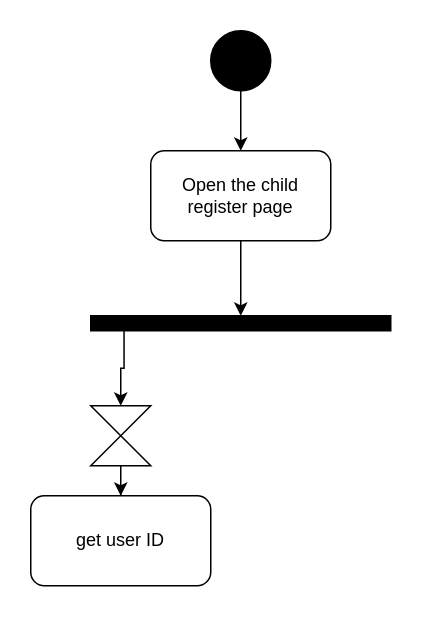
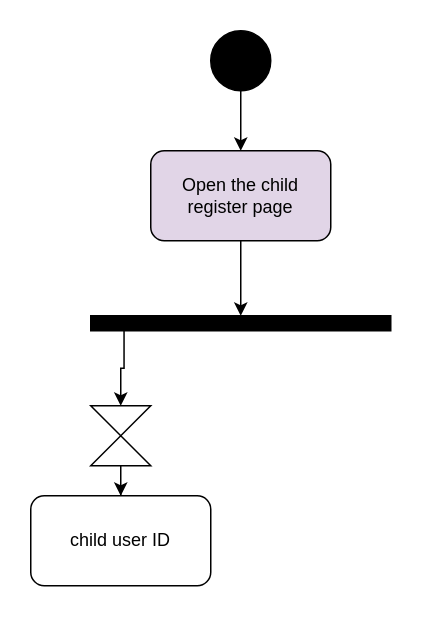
node "Open the child register page": fillcolor #ffffff -> #e1d5e7
node "get user ID": label "get user ID" -> "child user ID"
